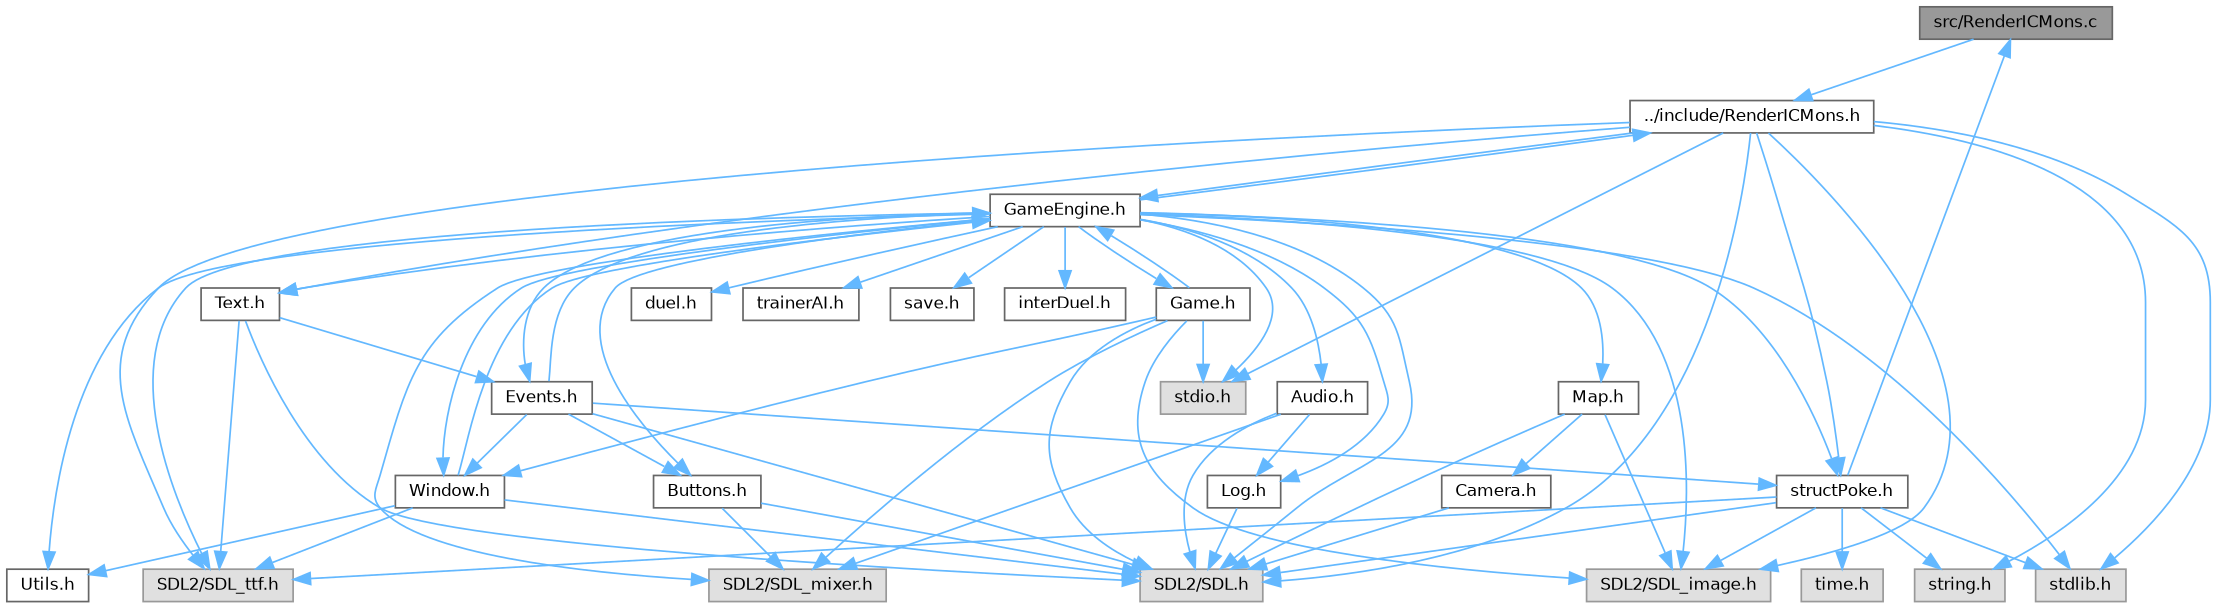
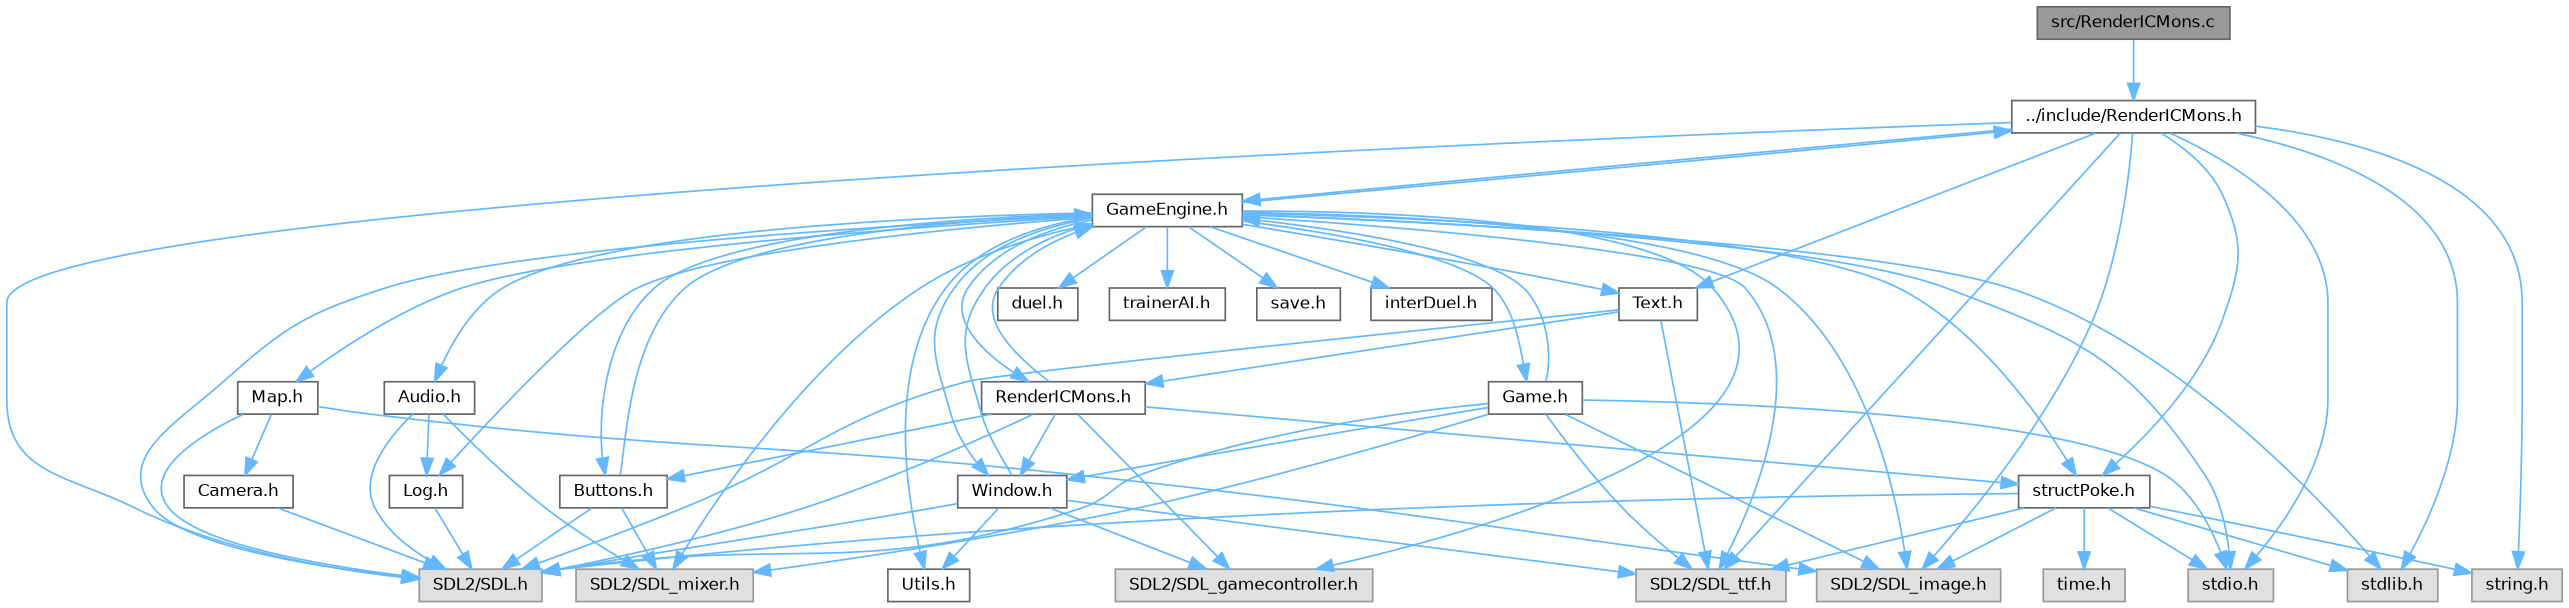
edge "structPoke.h" -> "src/RenderICMons.c": now "structPoke.h" -> "stdio.h"
edge "Buttons.h" -> "GameEngine.h": added
node "Events.h": label "Events.h" -> "RenderICMons.h"
edge "Game.h" -> "SDL2/SDL_ttf.h": added
node "SDL2/SDL_gamecontroller.h": added
